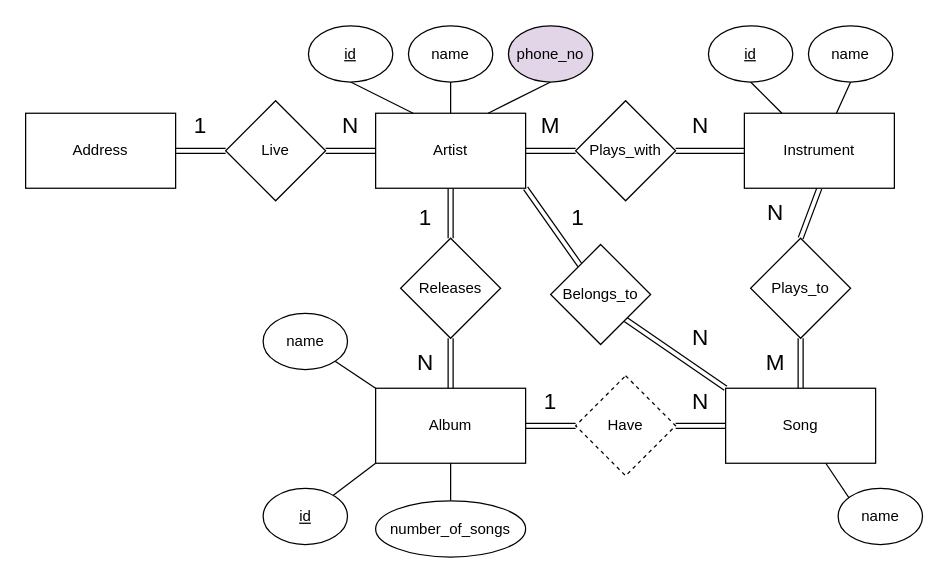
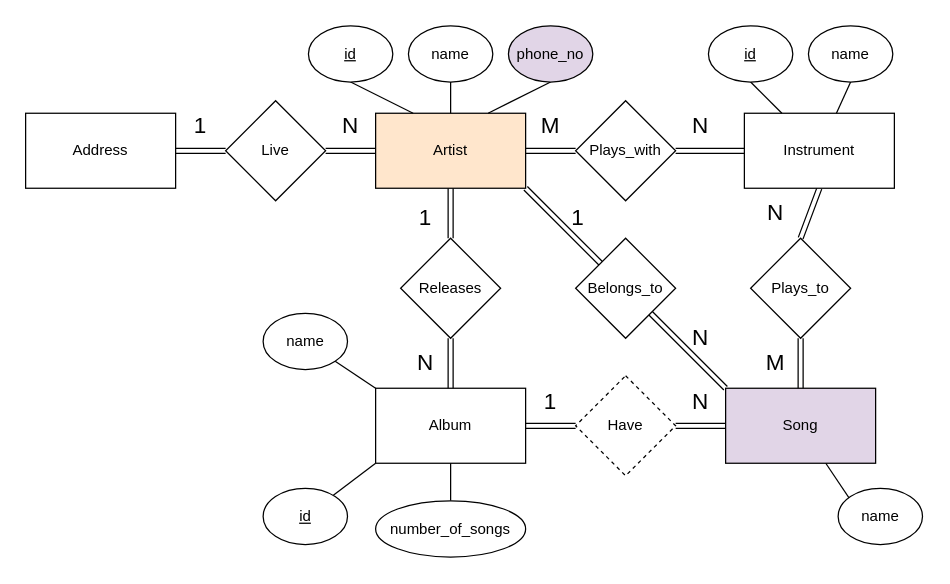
node "Artist": fillcolor #ffffff -> #ffe6cc
node "Belongs_to": moved (601, 294) -> (626, 288)
node "Song": fillcolor #ffffff -> #e1d5e7
